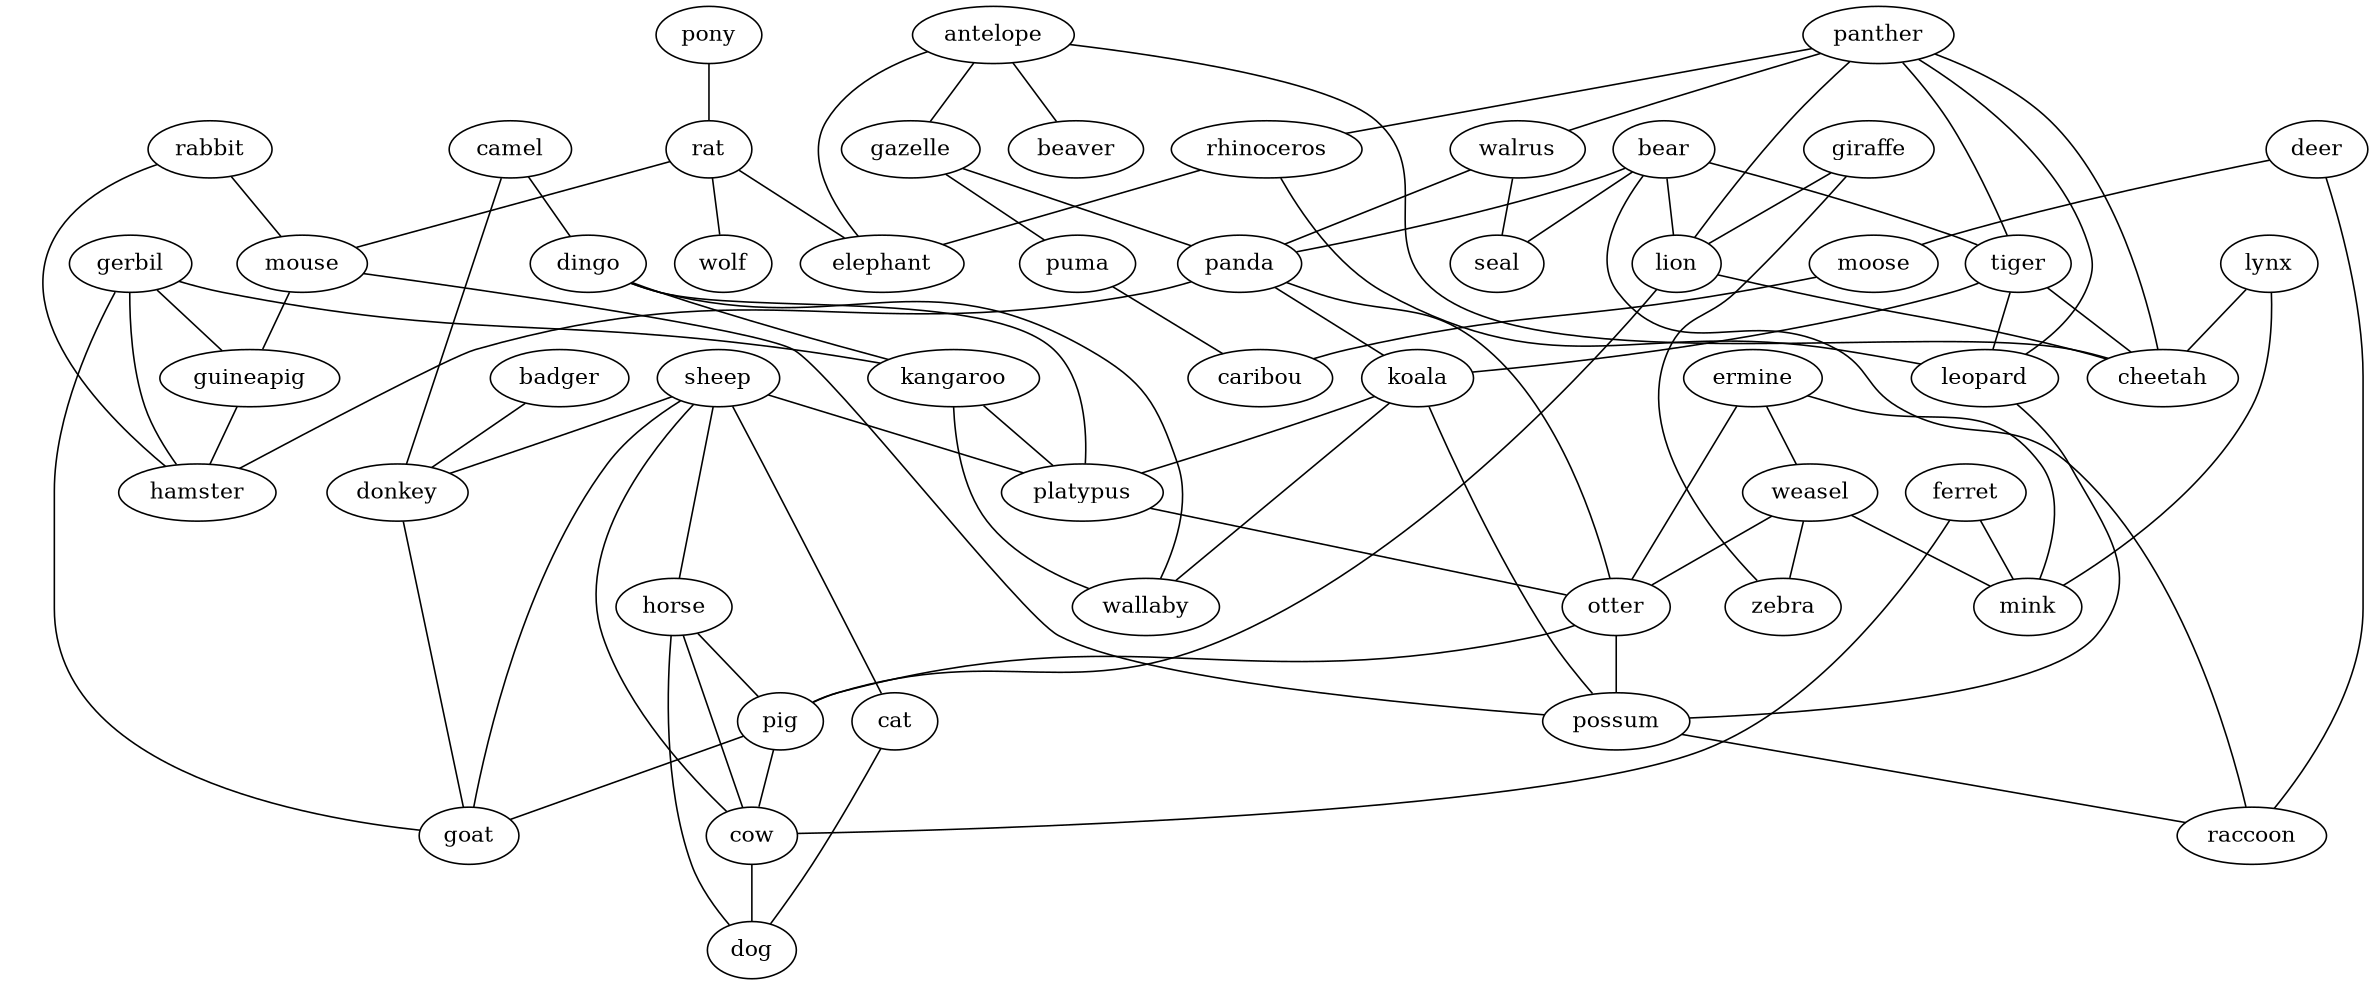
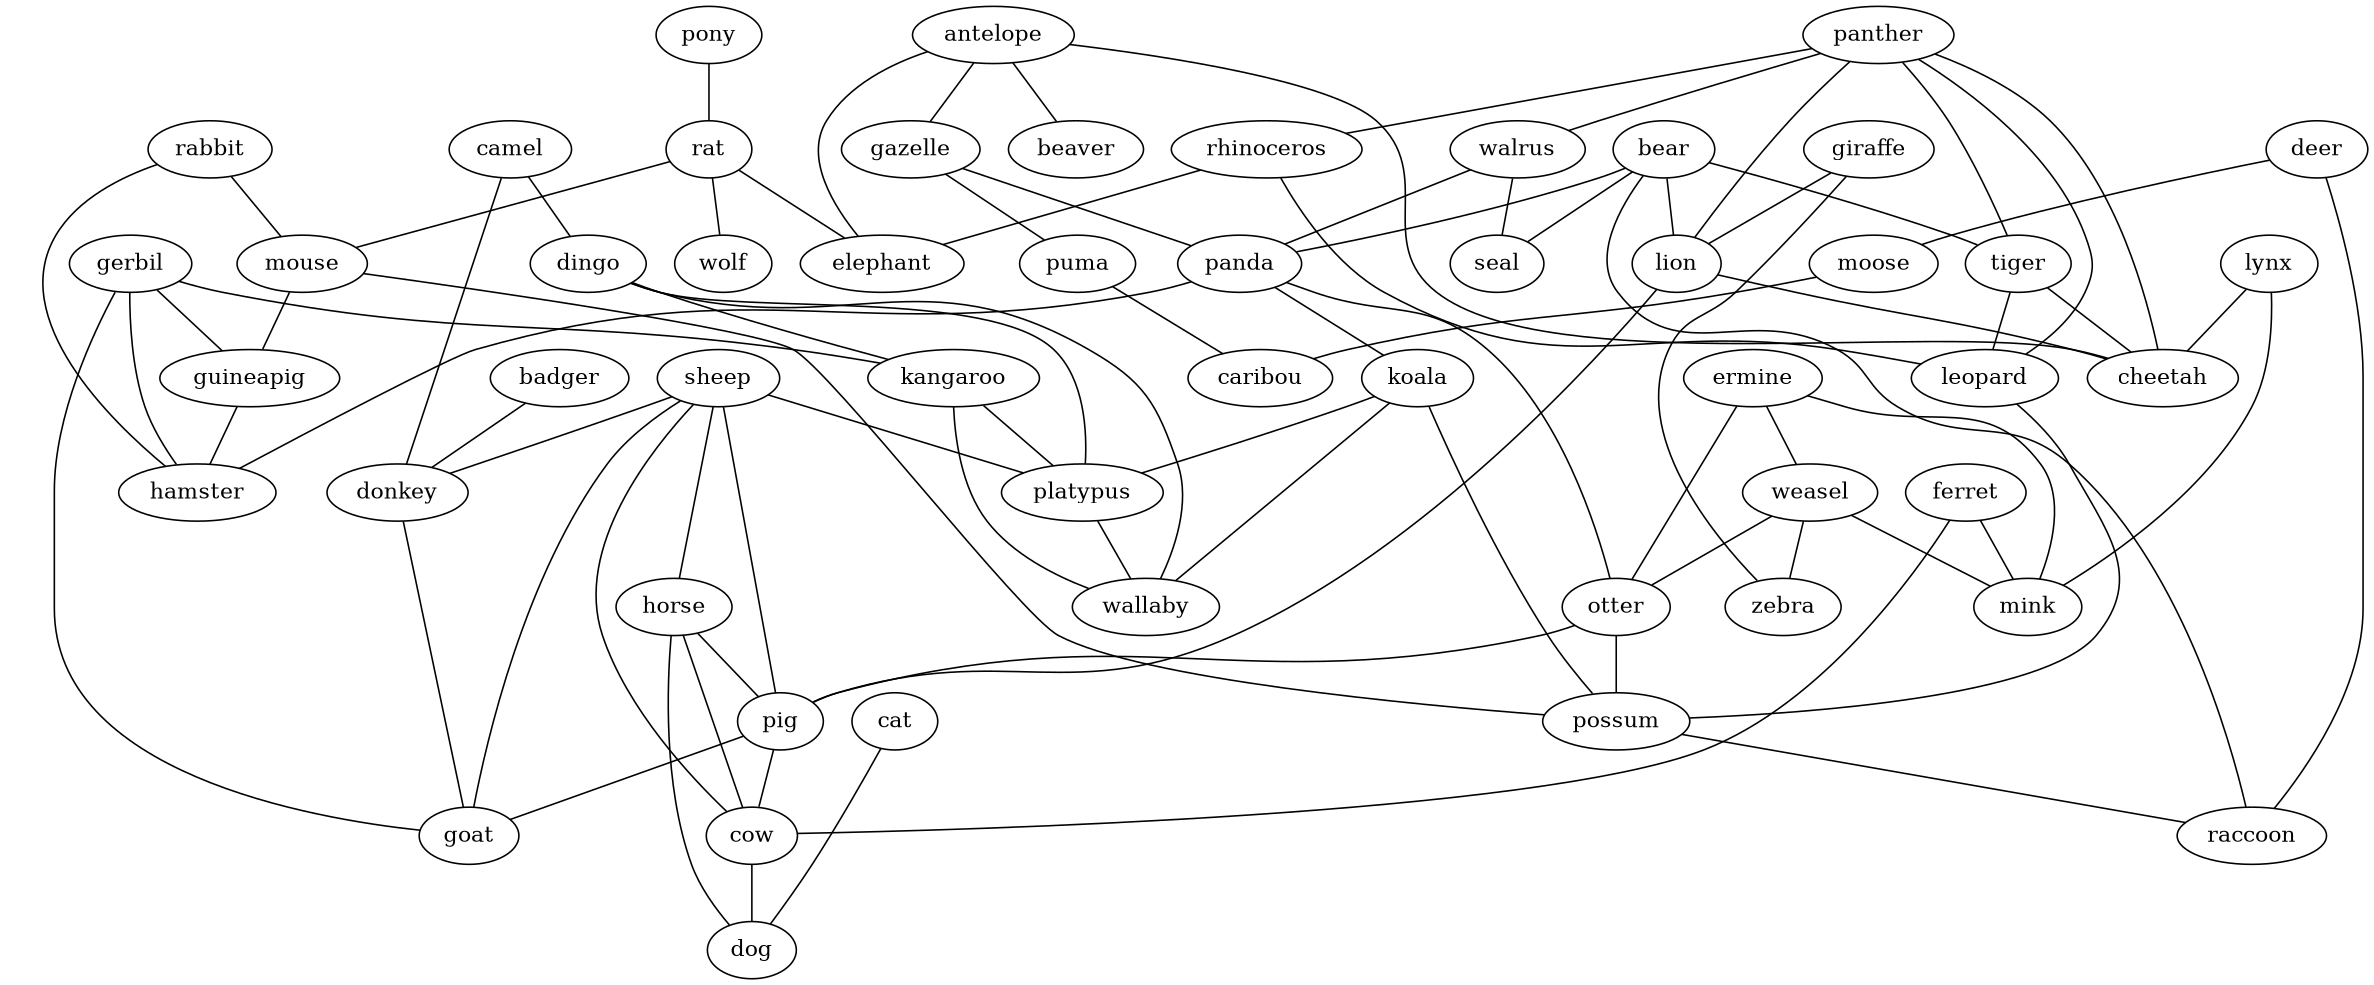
edge "tiger" -- "koala": removed
edge "sheep" -- "cat": now "sheep" -- "pig"
edge "platypus" -- "otter": now "platypus" -- "wallaby"
